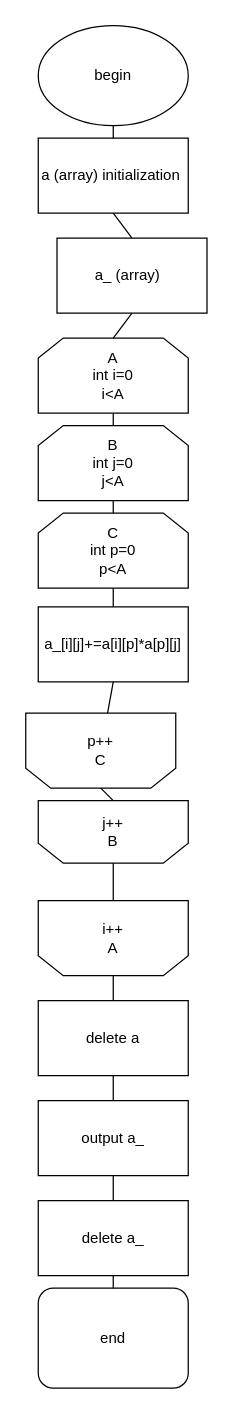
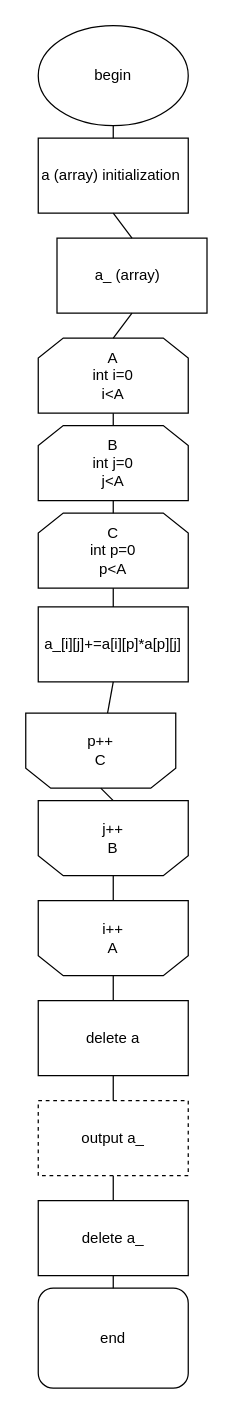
node "j++ B": size 150x63 -> 150x75
node "output a_": style solid -> dashed
